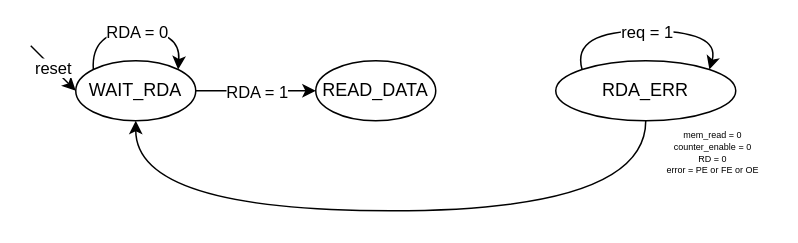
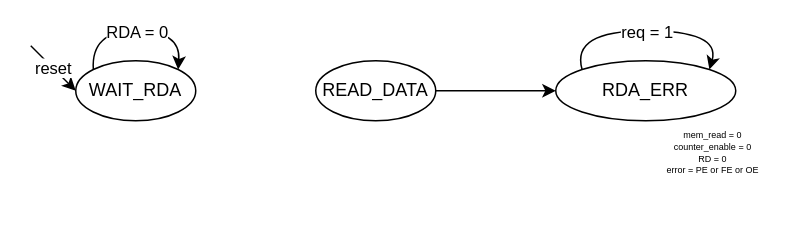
edge "WAIT_RDA" -> "READ_DATA": removed, label "RDA = 1"
edge "READ_DATA" -> "RDA_ERR": added
edge "RDA_ERR" -> "WAIT_RDA": removed
